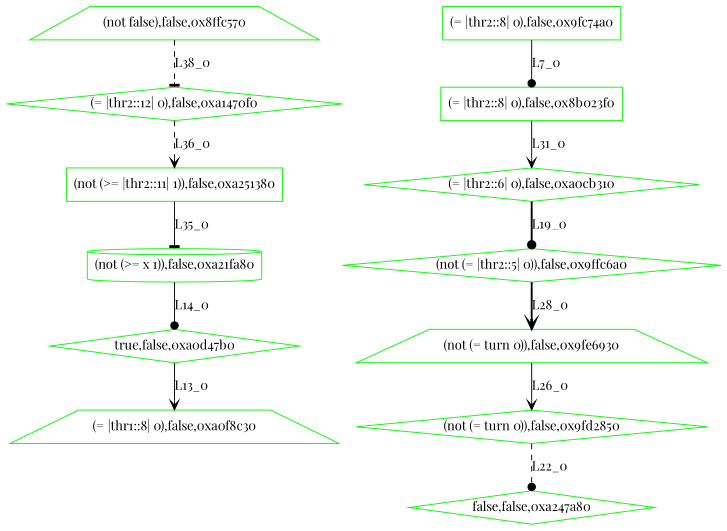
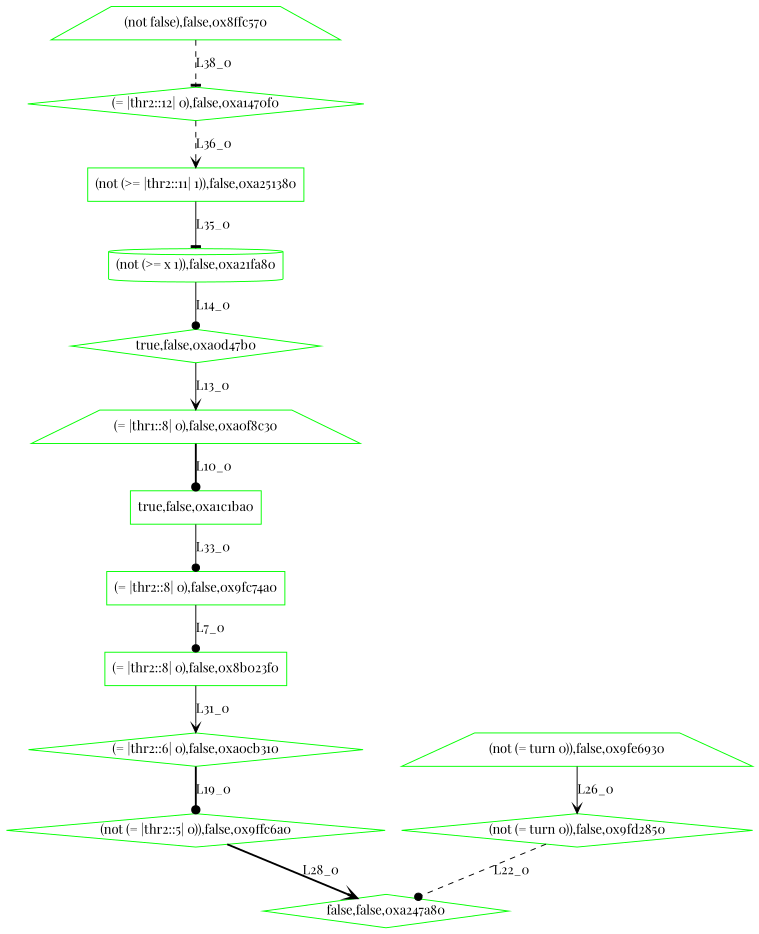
edge "(not (= |thr2::5| 0)),false,0x9ffc6a0" -> "(not (= turn 0)),false,0x9fe6930": now "(not (= |thr2::5| 0)),false,0x9ffc6a0" -> "false,false,0xa247a80"
node "true,false,0xa1c1ba0": added
